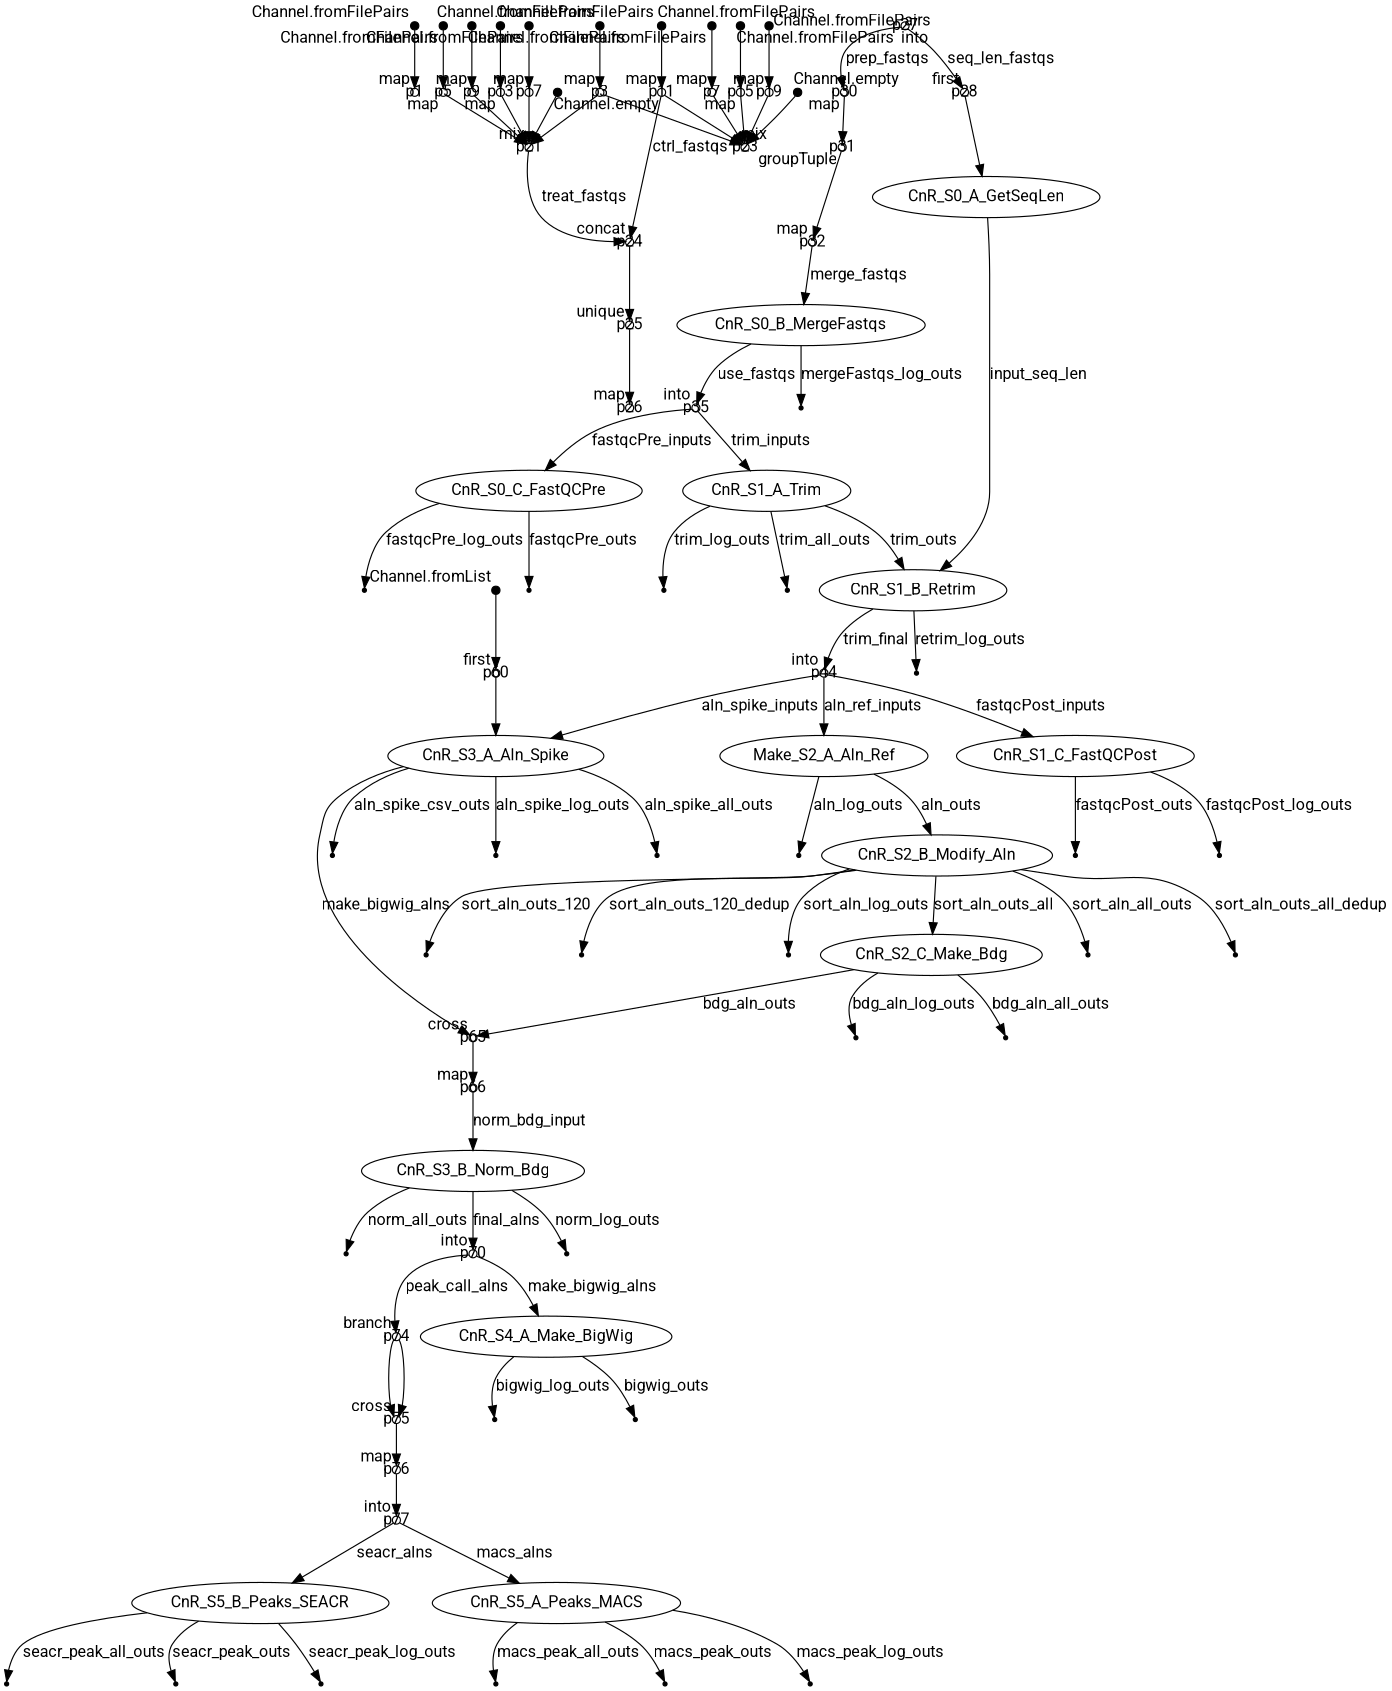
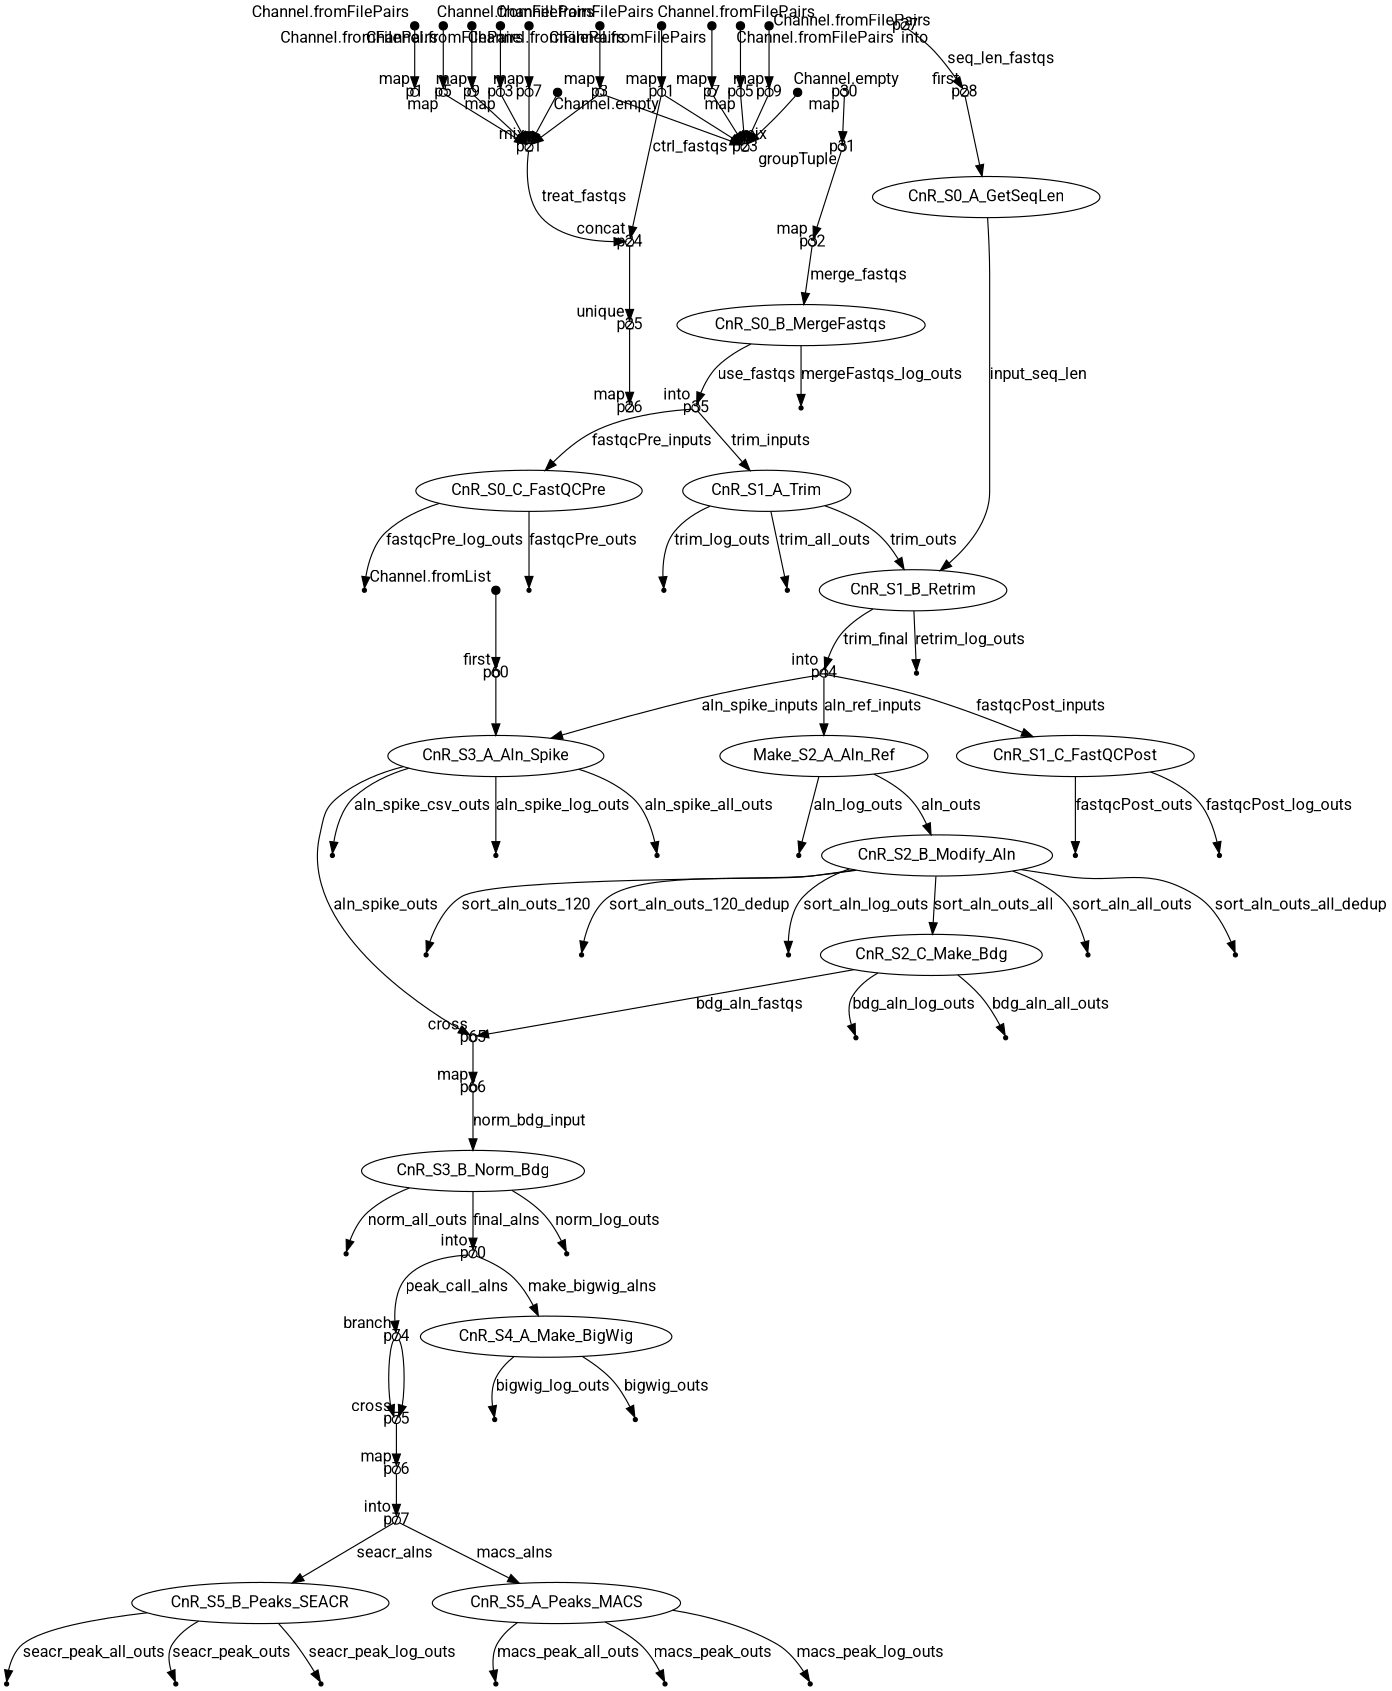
edge "p27 into" -> "p30 map": removed, label "prep_fastqs"
edge "CnR_S3_A_Aln_Spike" -> "p65 cross": label "make_bigwig_alns" -> "aln_spike_outs"
edge "CnR_S2_C_Make_Bdg" -> "p65 cross": label "bdg_aln_outs" -> "bdg_aln_fastqs"
